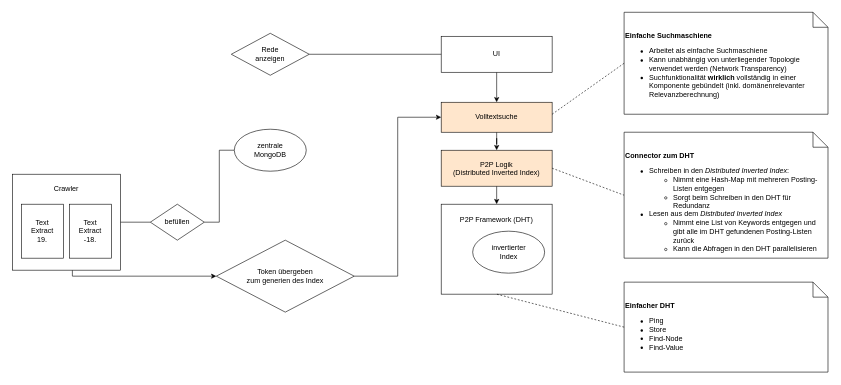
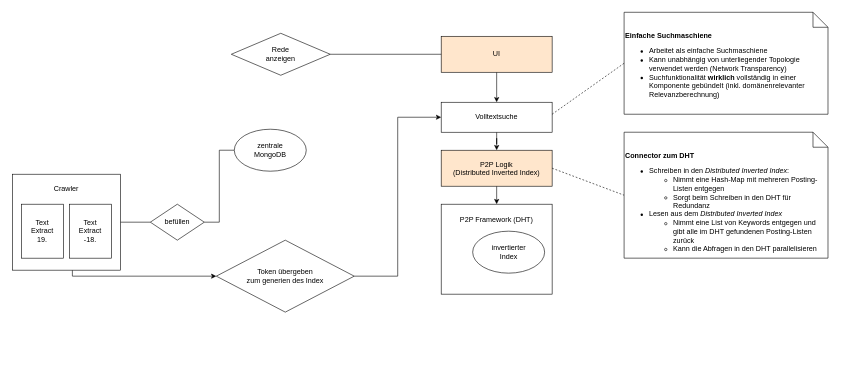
node "Rede anzeigen": size 78x42 -> 99x42
node "UI": fillcolor #ffffff -> #ffe6cc
node "Volltextsuche": fillcolor #ffe6cc -> #ffffff
edge "P2P Framework (DHT)" -- "Einfacher DHT Ping Store Find-Node Find-Value": removed
node "Einfacher DHT Ping Store Find-Node Find-Value": removed
